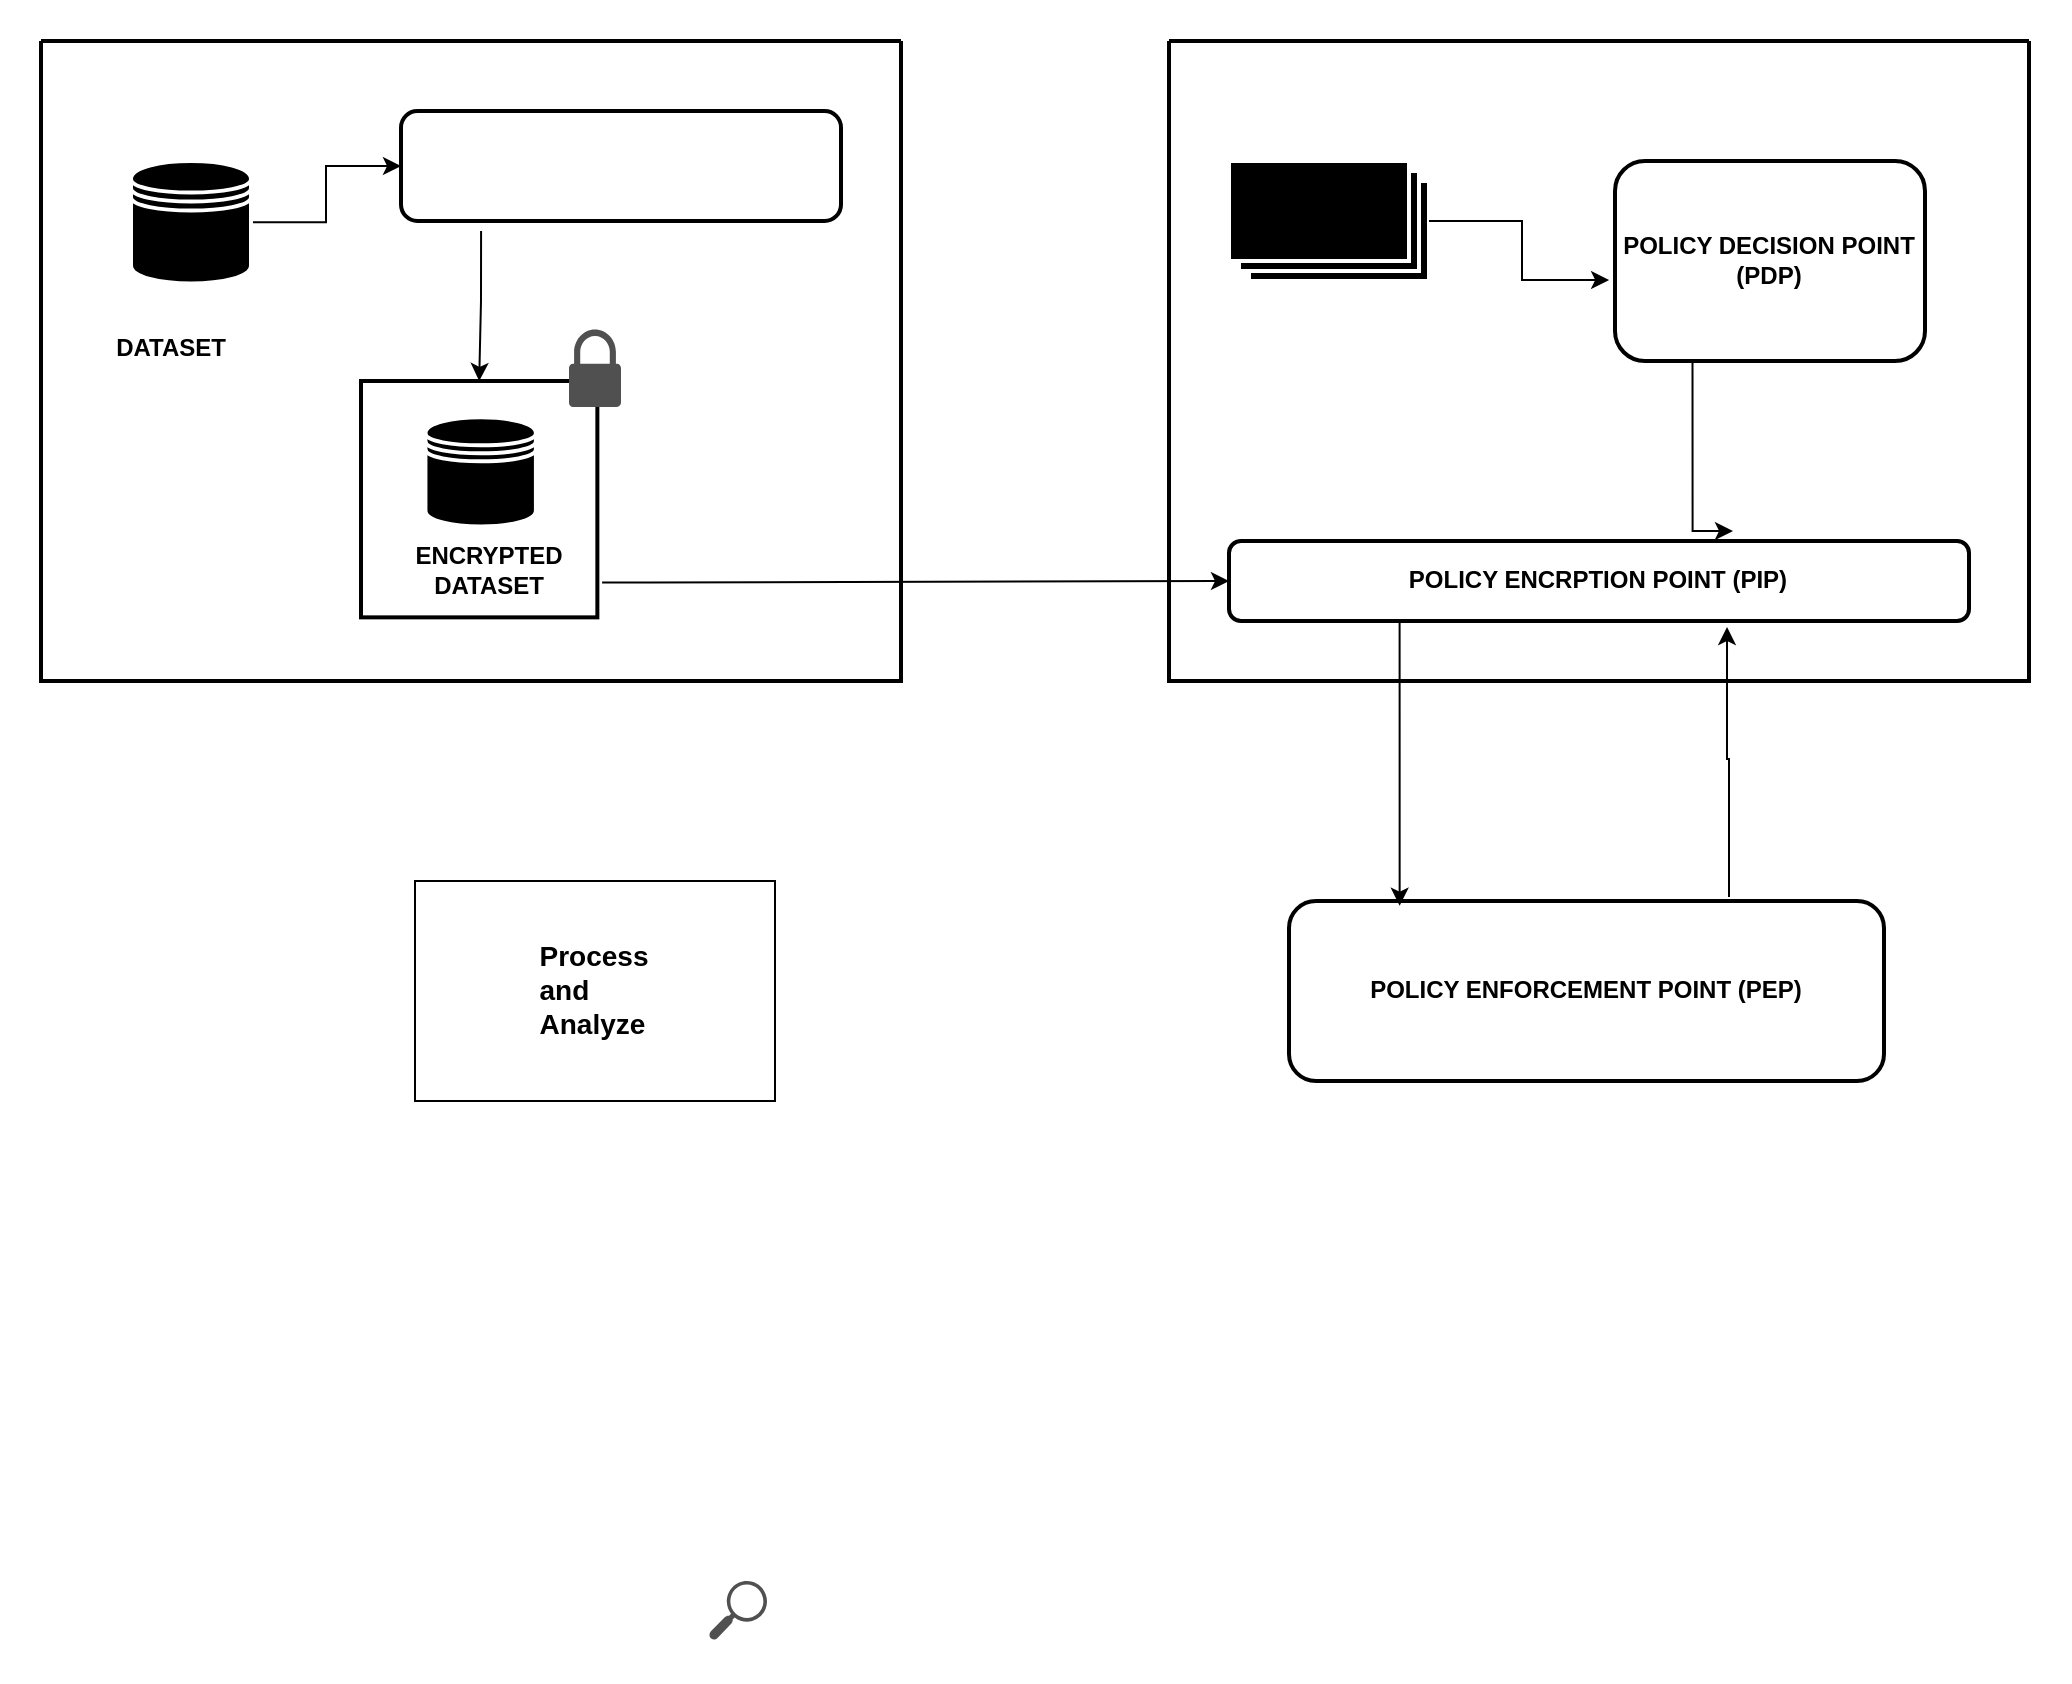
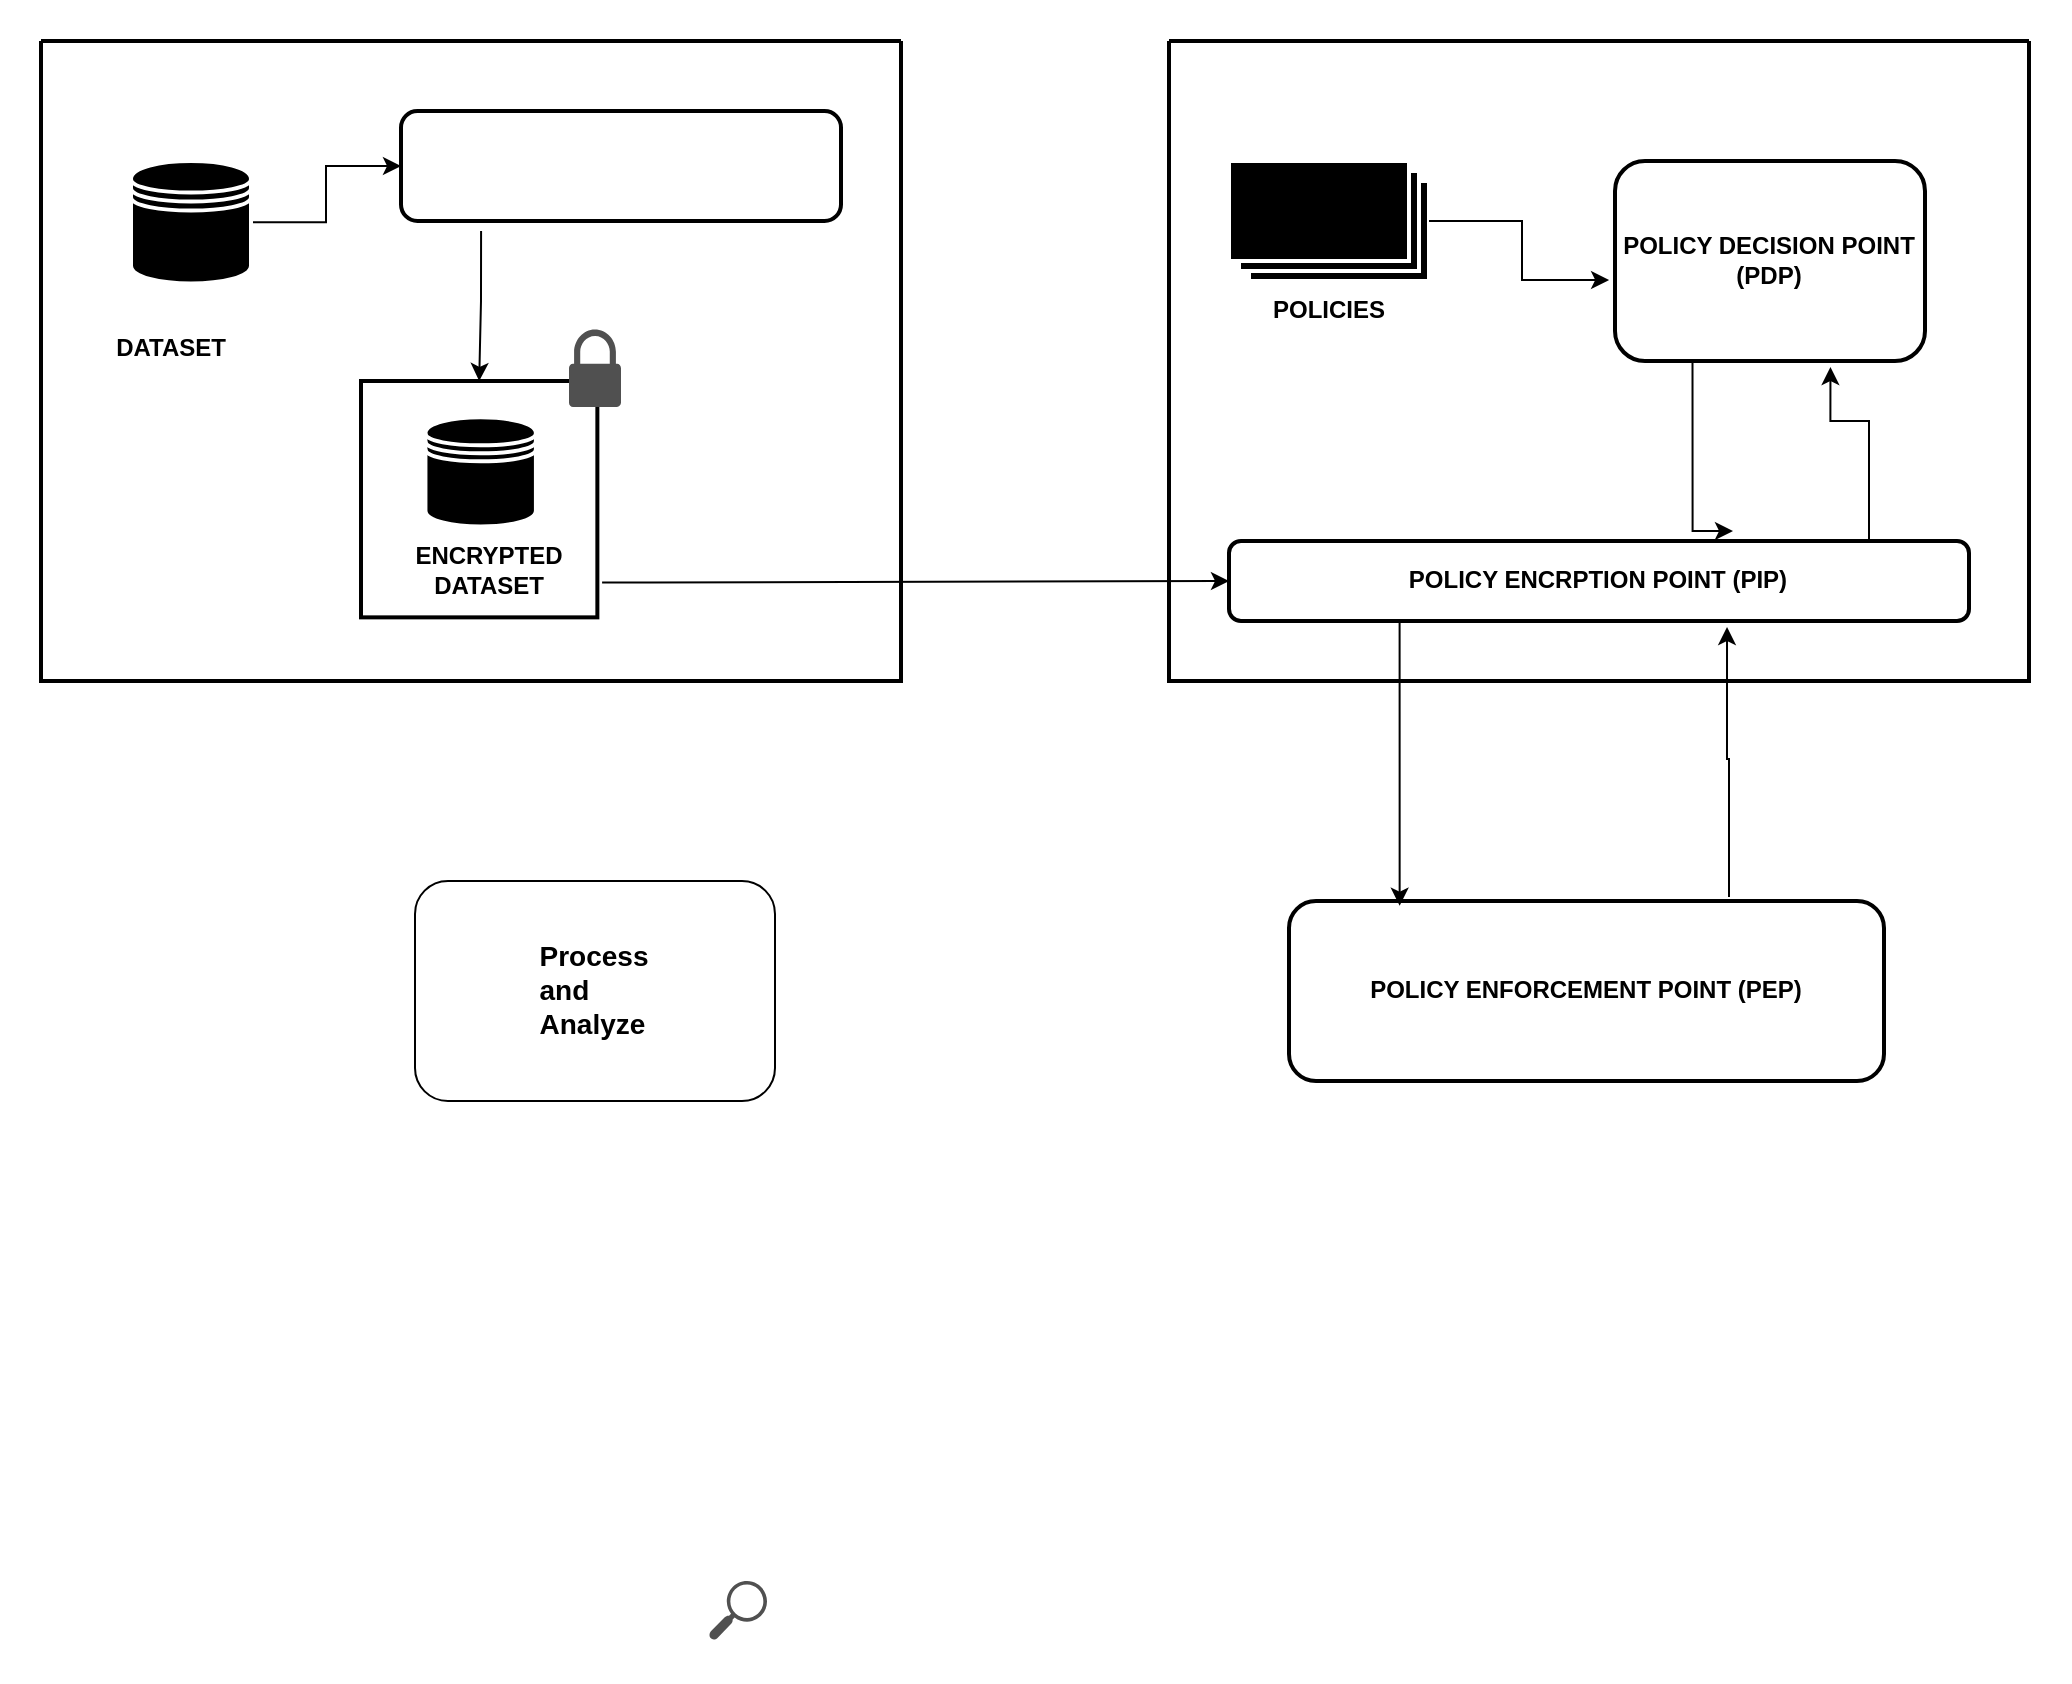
node "POLICIES": added
edge "POLICY ENCRPTION POINT (PIP)" -> "POLICY DECISION POINT (PDP)": added
node "Process and Analyze": shape rectangle -> rounded rectangle
